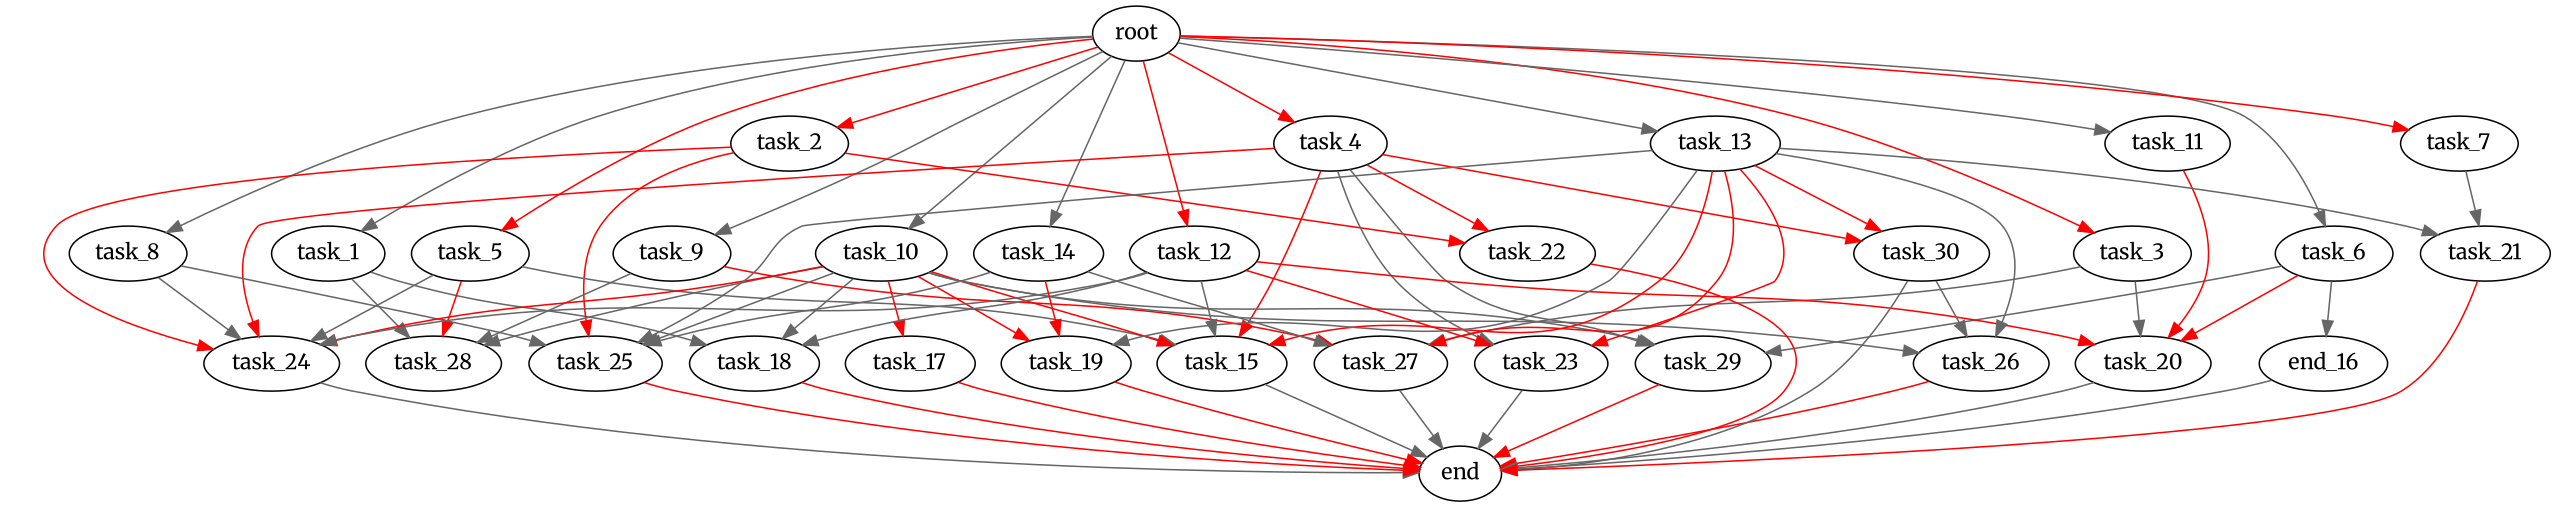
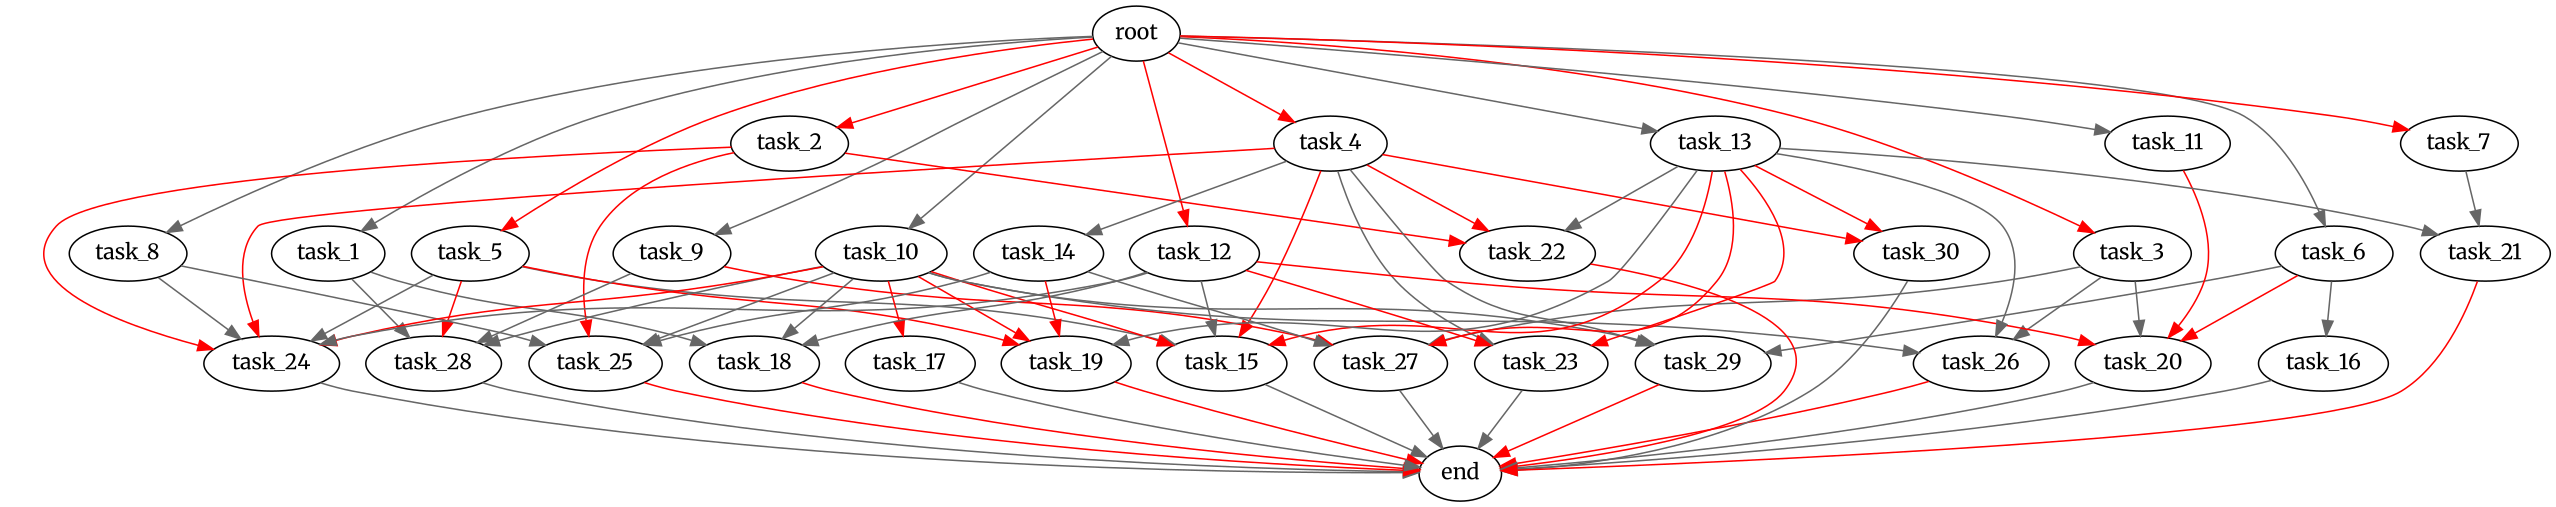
edge "root" -> "task_14": now "task_4" -> "task_14"
edge "task_13" -> "task_25": now "task_13" -> "task_22"
edge "task_5" -> "task_19": added
edge "task_30" -> "task_26": now "task_3" -> "task_26"
node "end_16": label "end_16" -> "task_16"
edge "task_17" -> "end": color red -> gray40
edge "task_28" -> "end": added
